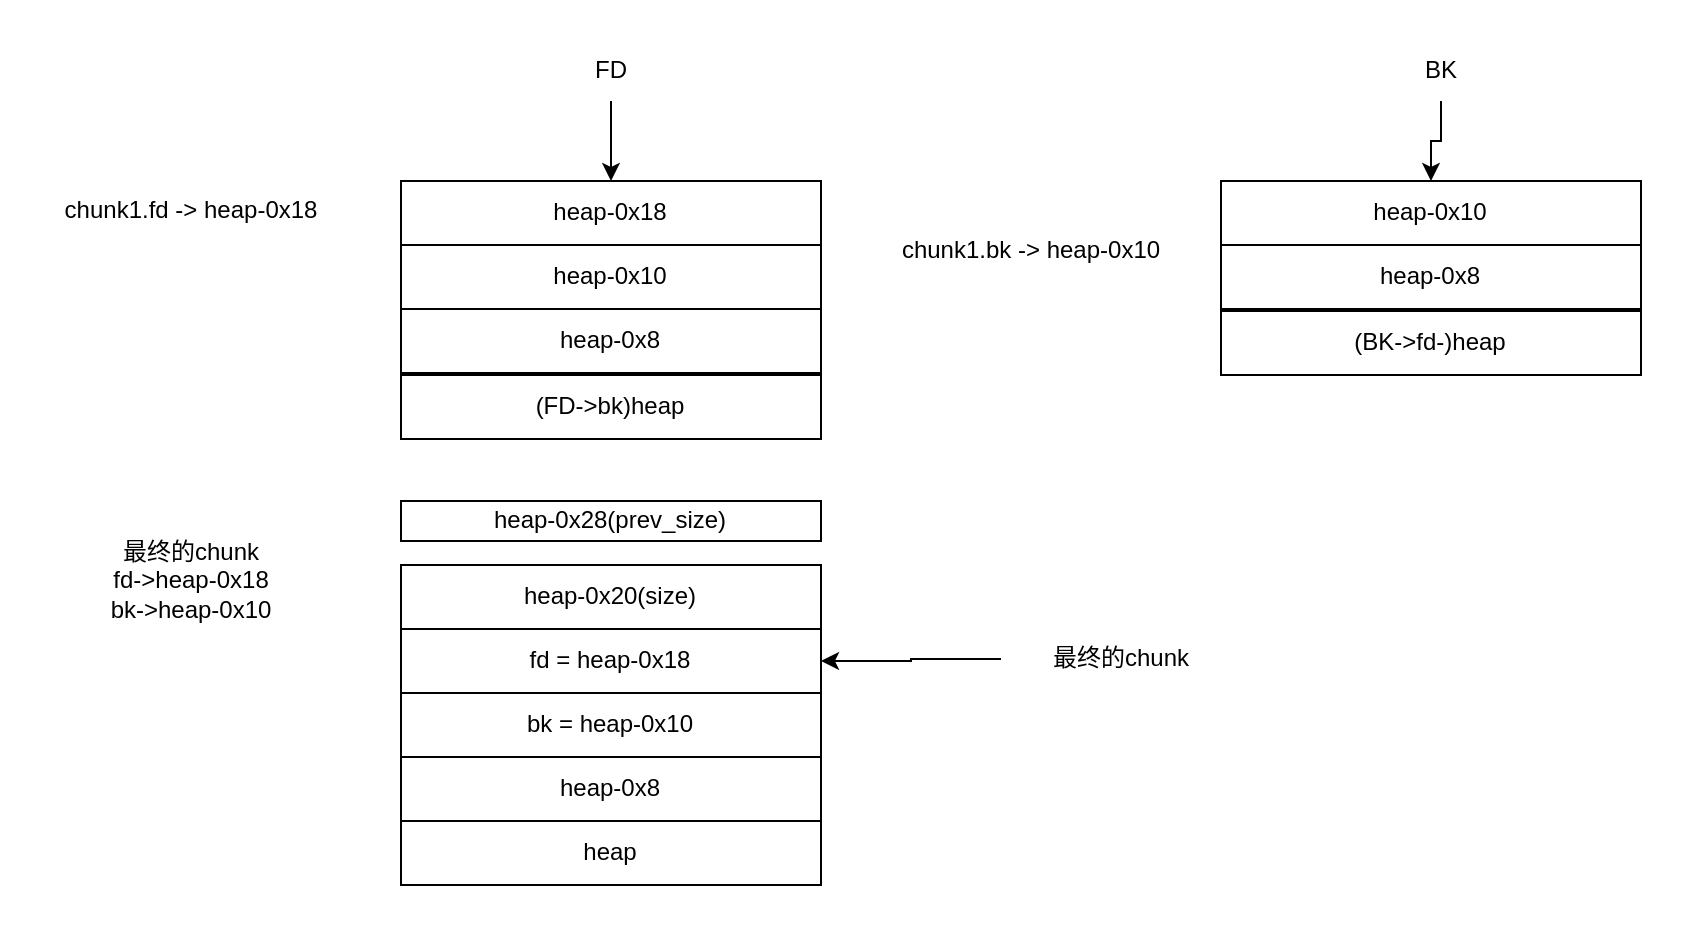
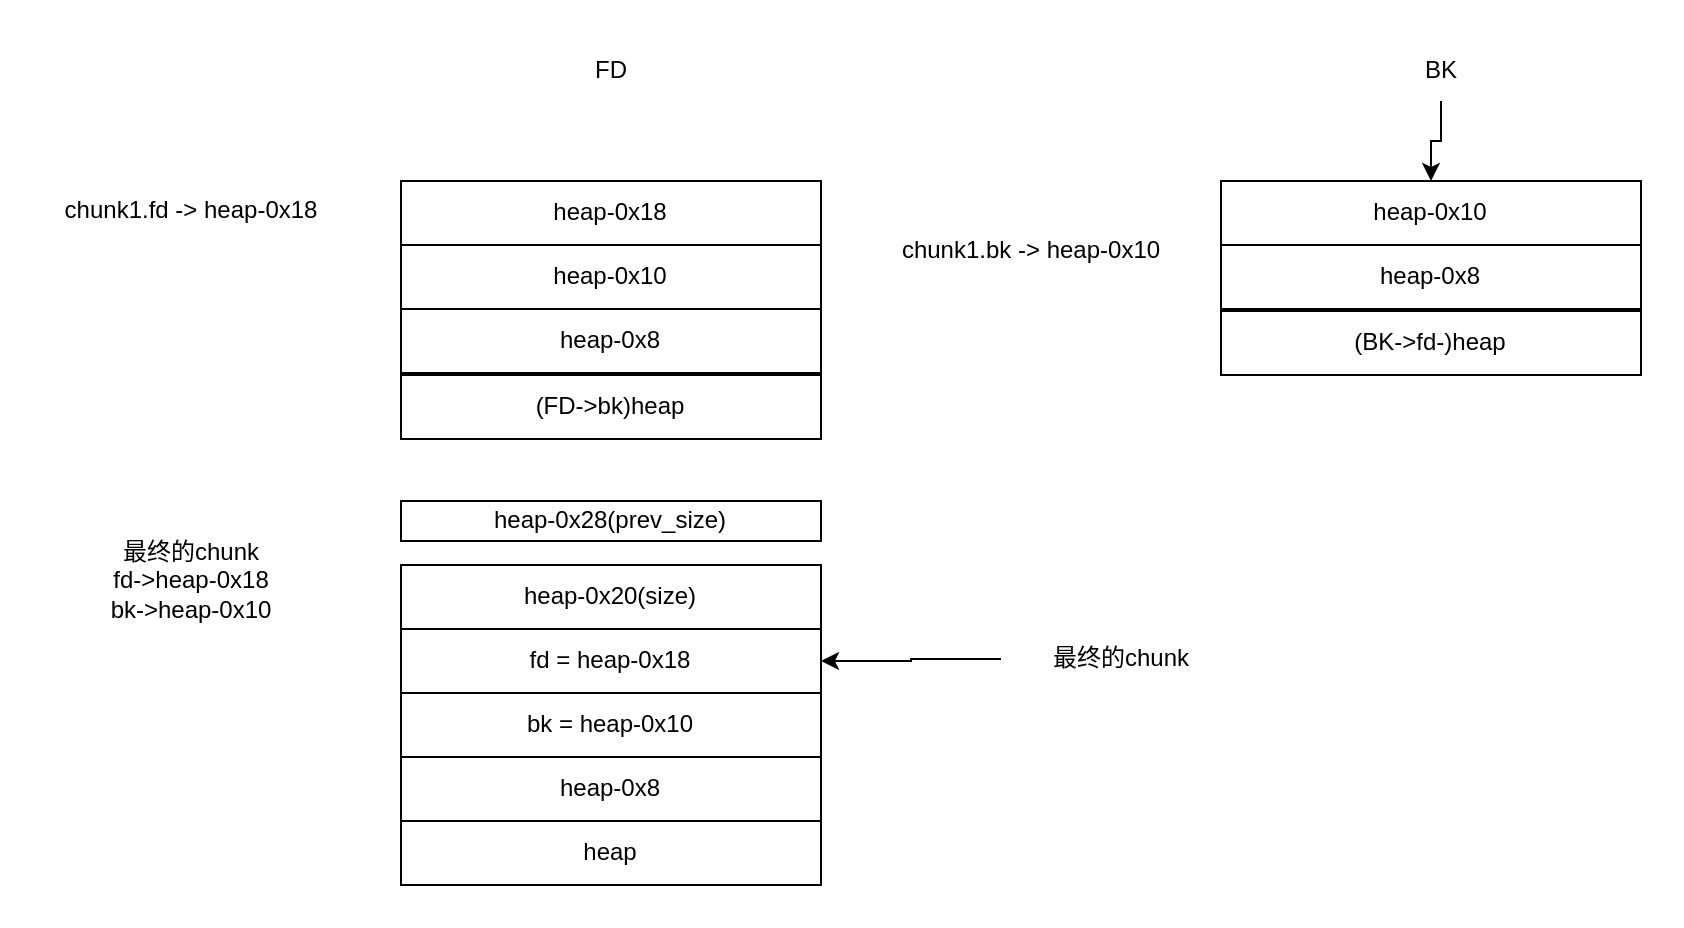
edge "FD" -> "heap-0x18": removed
